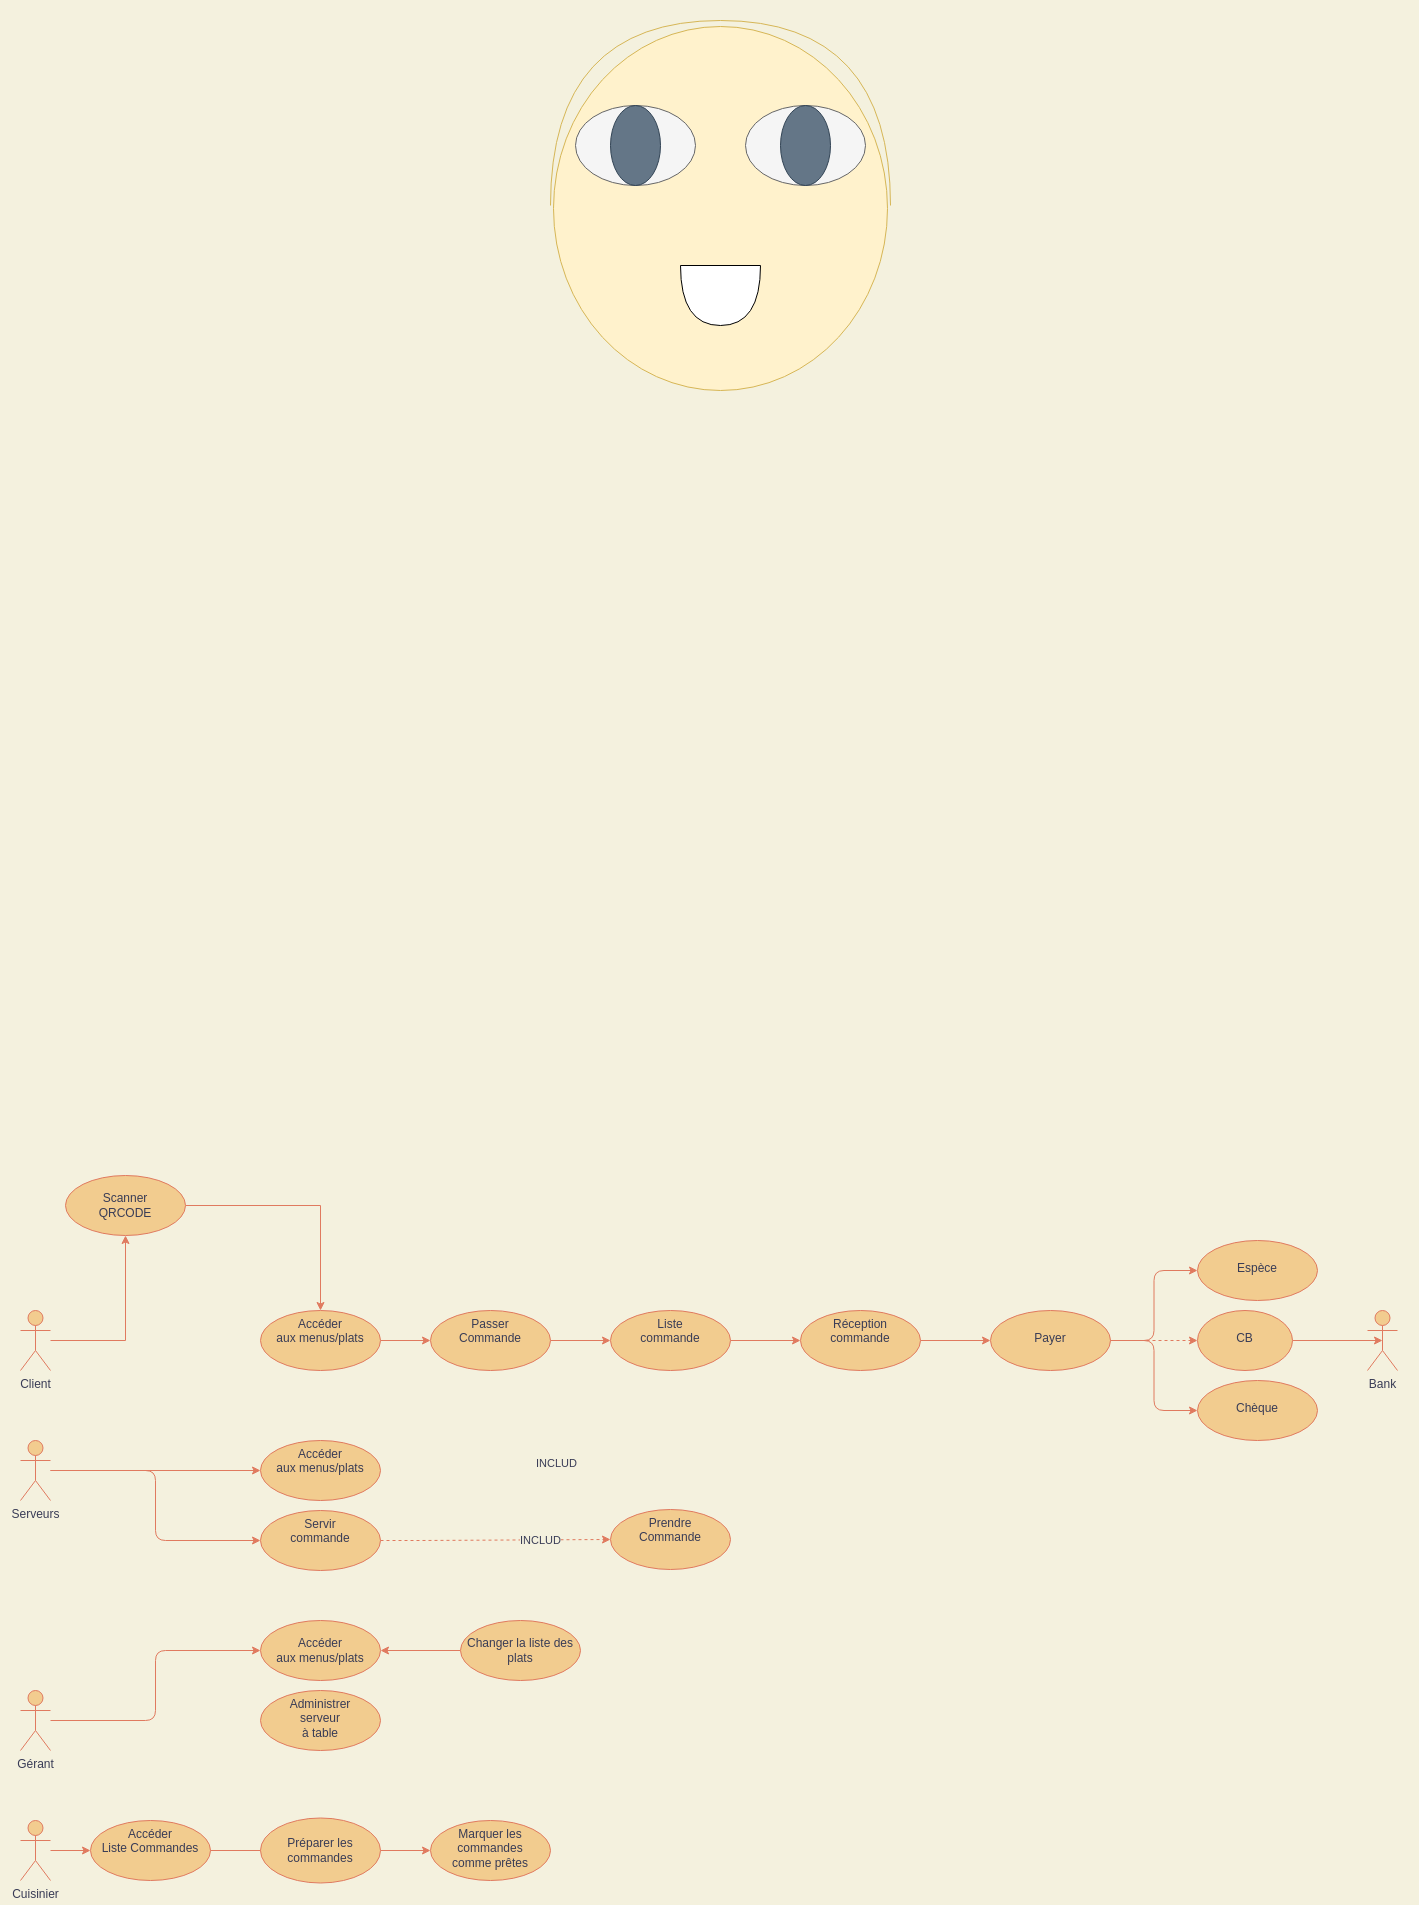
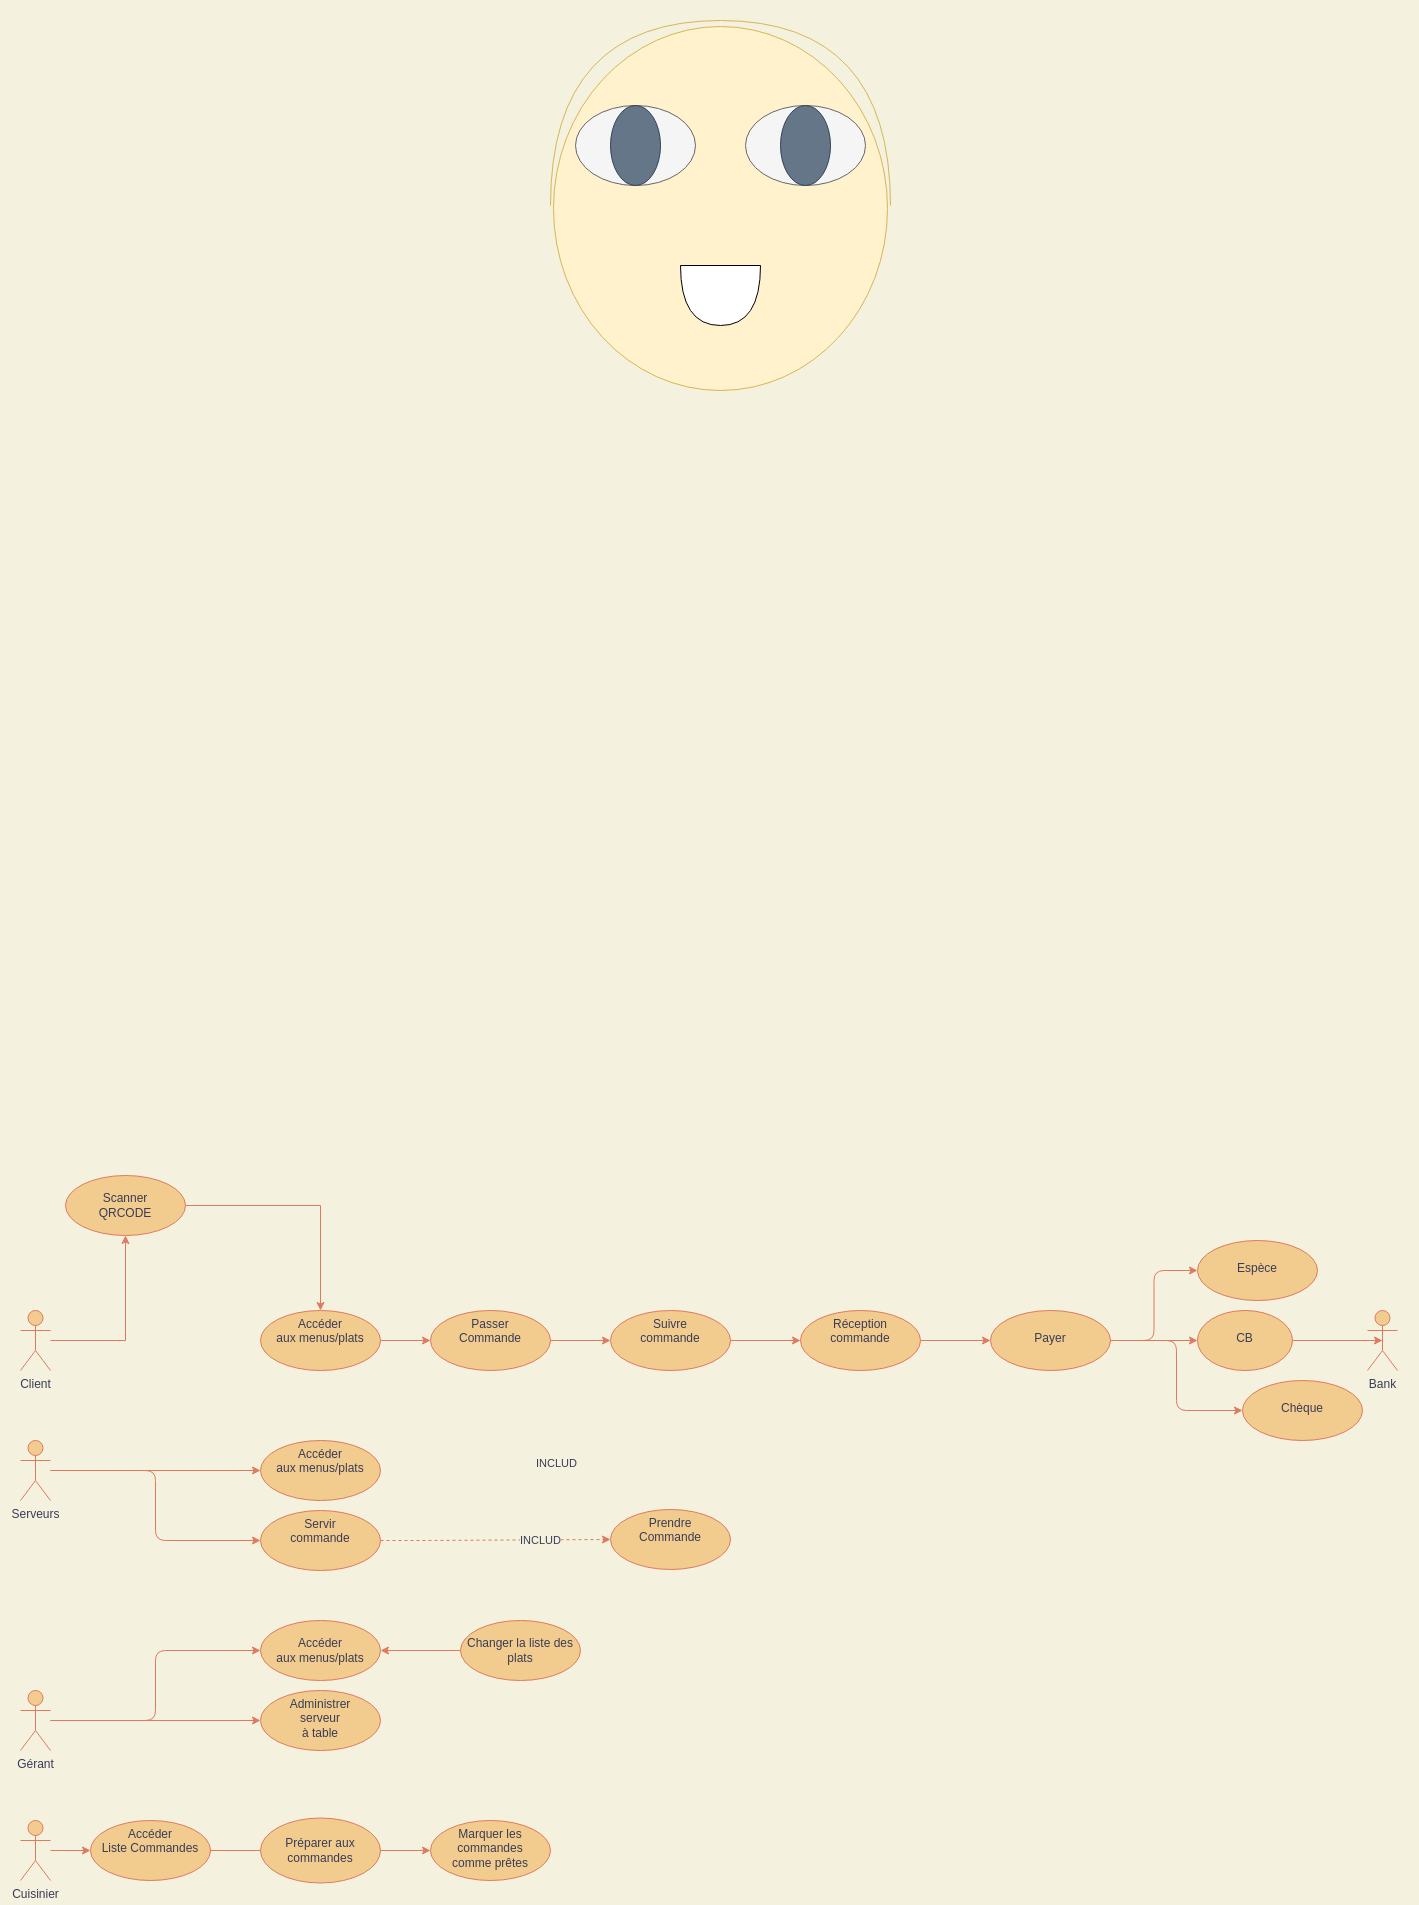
node "Liste commande": label "Liste commande" -> "Suivre commande"
edge "Payer" -> "CB": style dashed -> solid
node "Chèque": moved (1258, 1411) -> (1303, 1411)
edge "Gérant" -> "Administrer serveur à table": added
node "Préparer les commandes": label "Préparer les commandes" -> "Préparer aux commandes"
